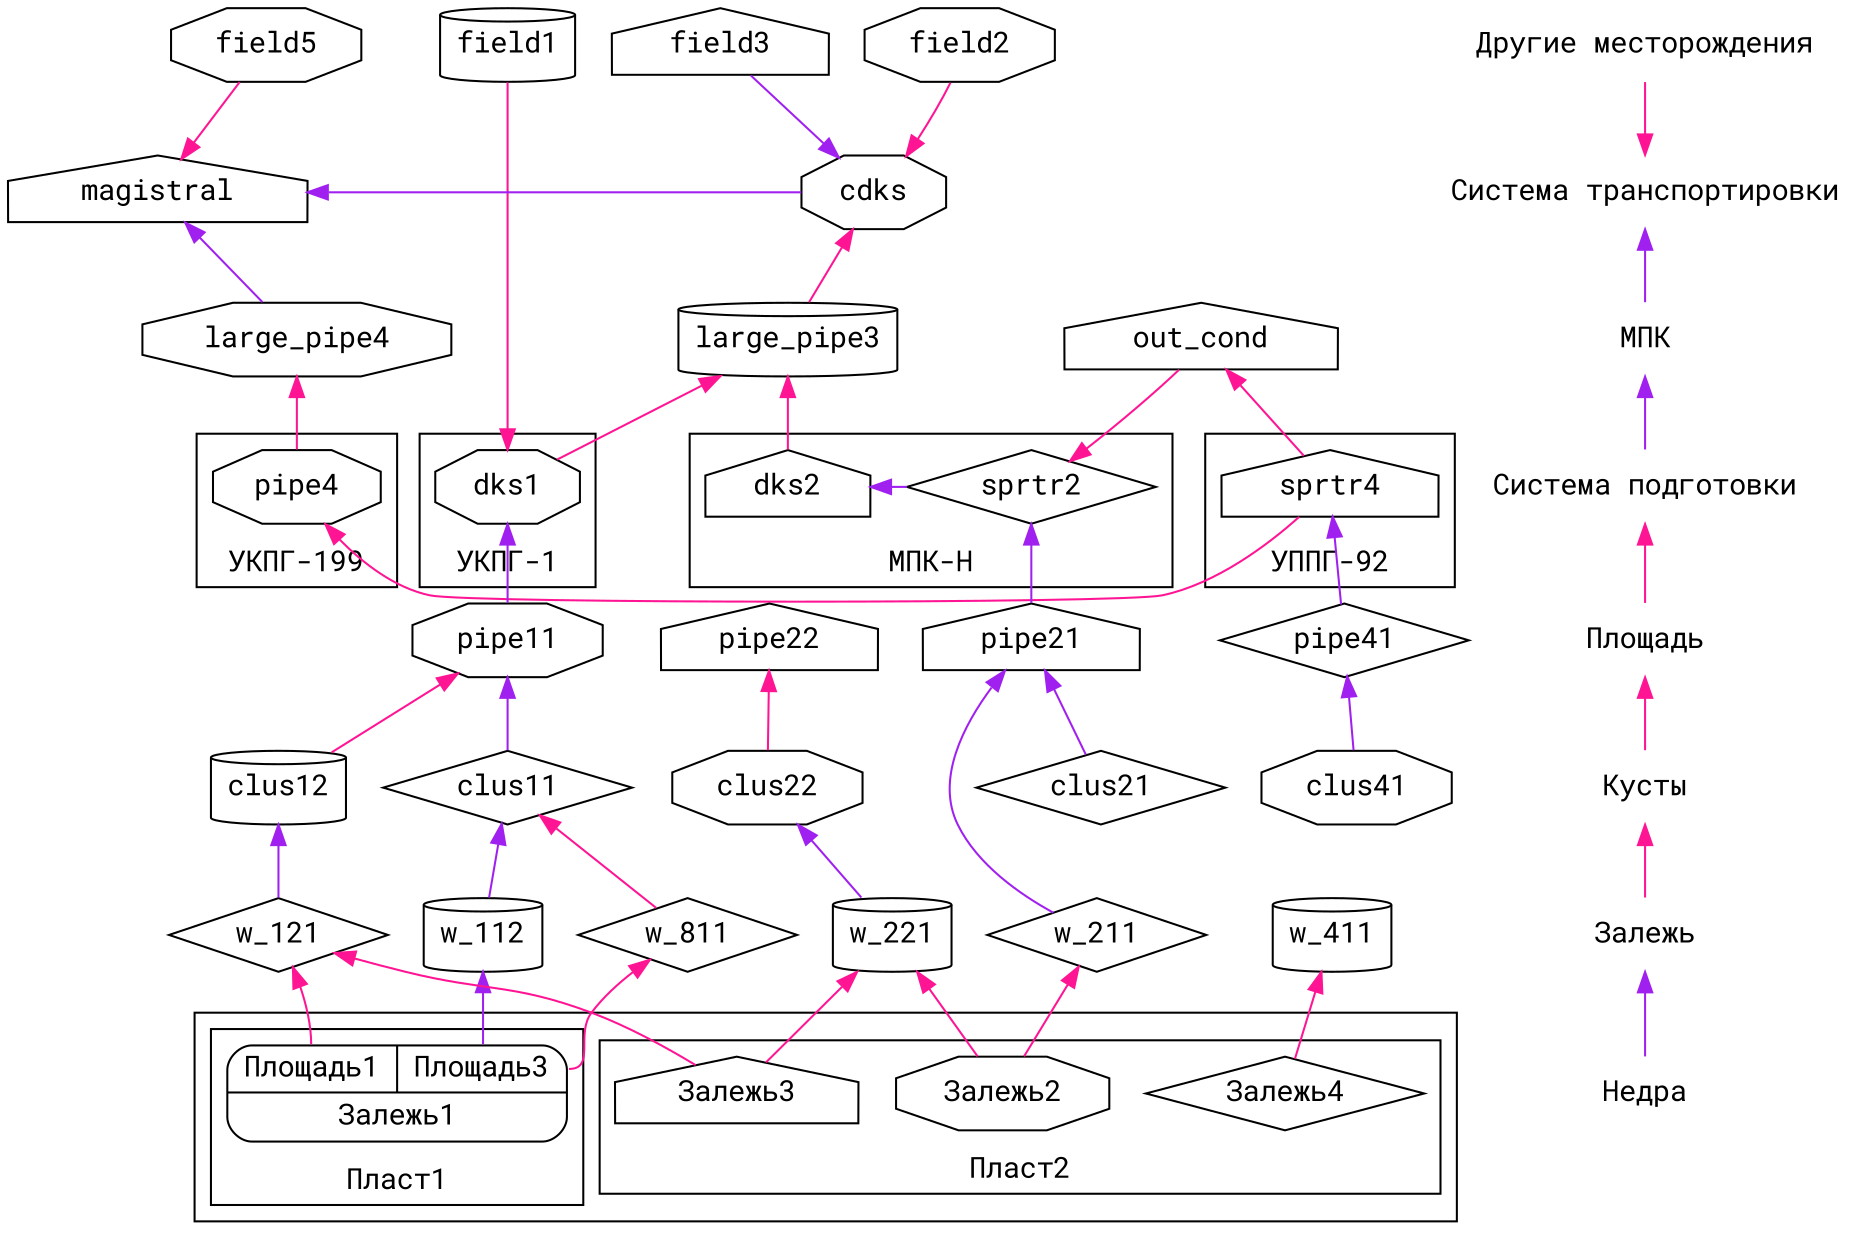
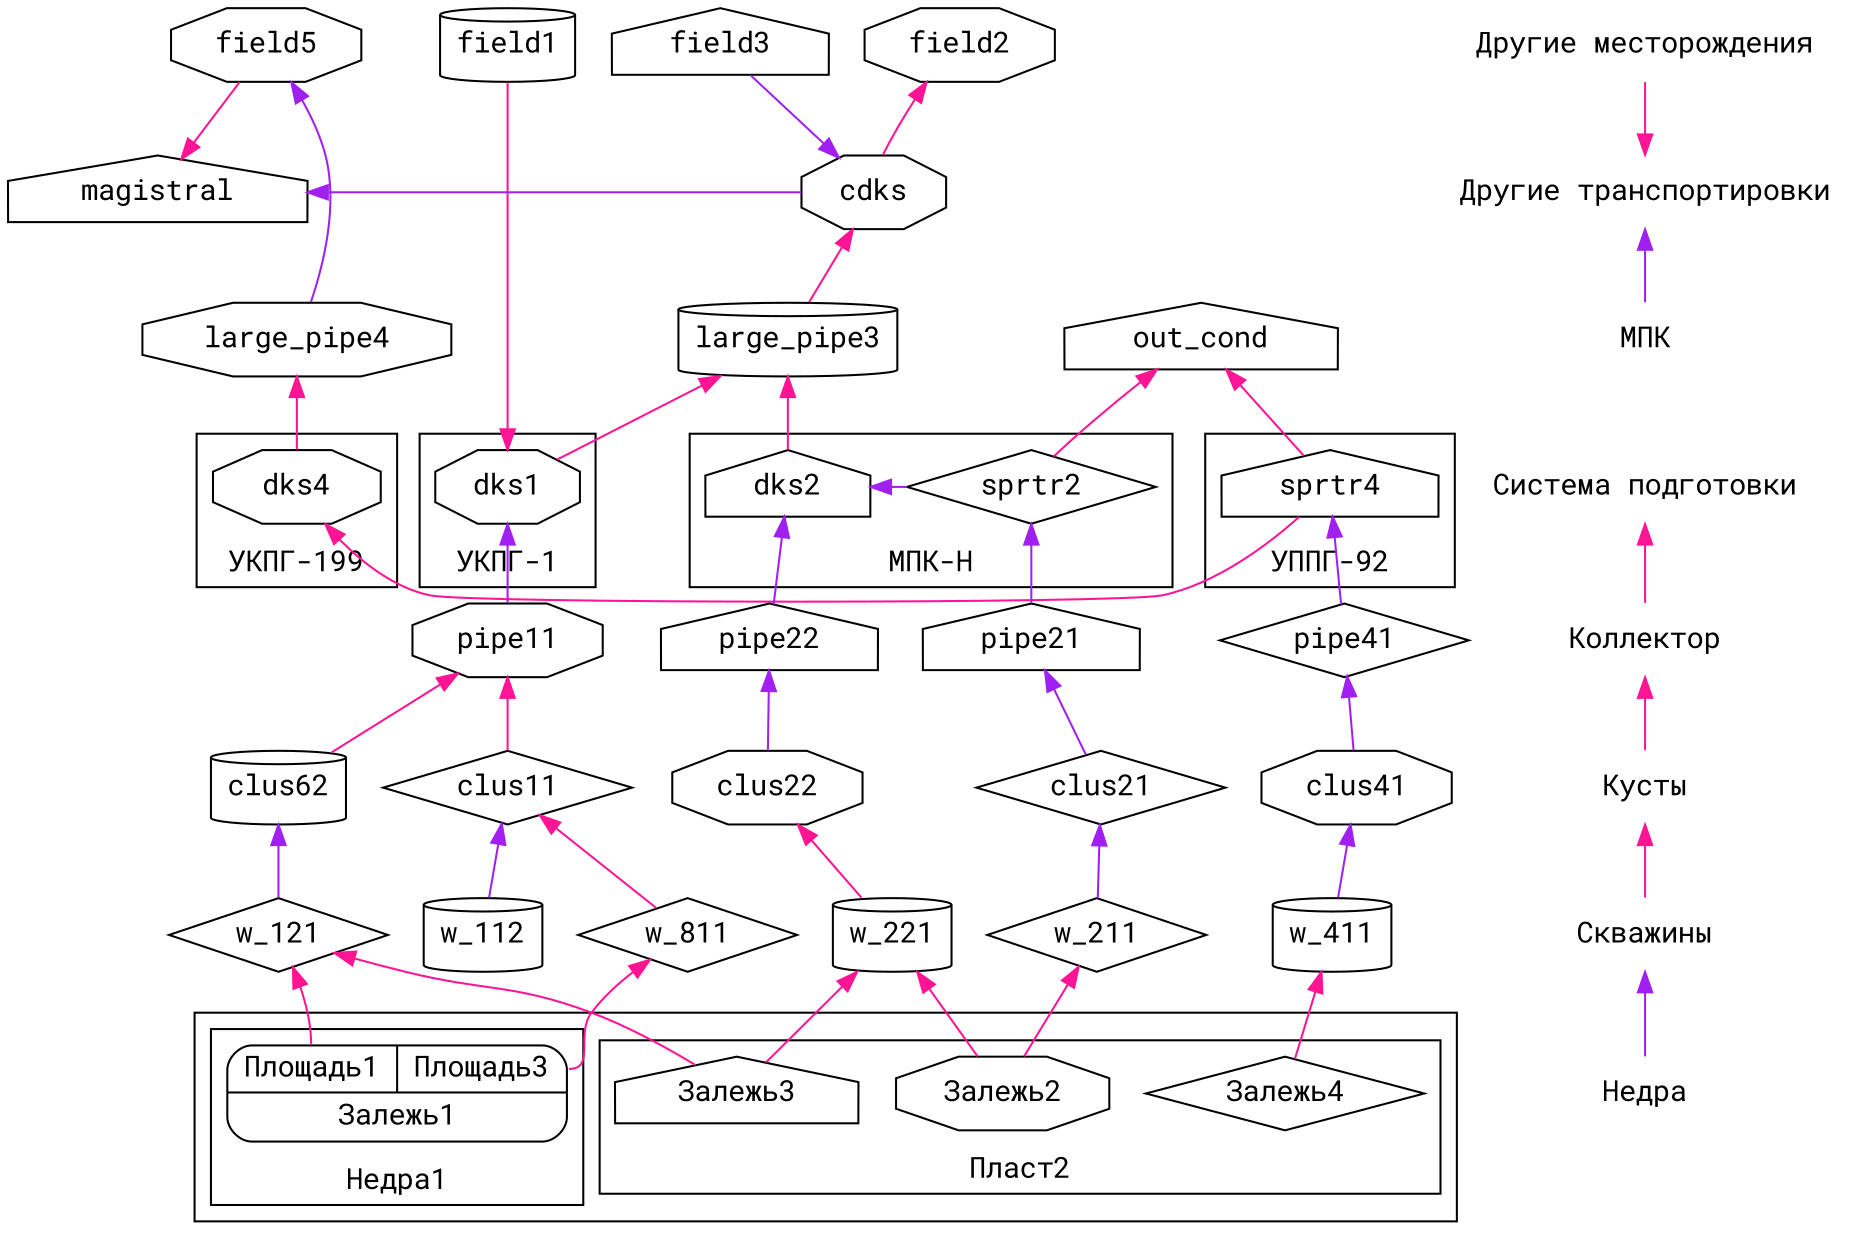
edge "field2" -> "cdks": reversed
node "Система транспортировки": label "Система транспортировки" -> "Другие транспортировки"
edge "large_pipe4" -> "magistral": now "large_pipe4" -> "field5"
edge "out_cond" -> "sprtr2": reversed
edge "Система подготовки" -> "МПК": removed
node "pipe4": label "pipe4" -> "dks4"
edge "pipe22" -> "dks2": added
node "Площадь": label "Площадь" -> "Коллектор"
edge "clus22" -> "pipe22": color deeppink -> purple
edge "clus11" -> "pipe11": color purple -> deeppink
node "clus12": label "clus12" -> "clus62"
edge "w_211" -> "pipe21": now "w_211" -> "clus21"
edge "w_221" -> "clus22": color purple -> deeppink
edge "w_411" -> "clus41": added
node "Залежь": label "Залежь" -> "Скважины"
edge "Площадь1" -> "w_112": removed
cluster "Пласт1": label "Пласт1" -> "Недра1"
